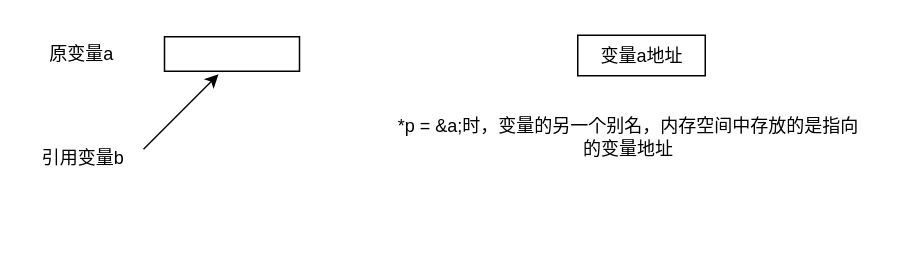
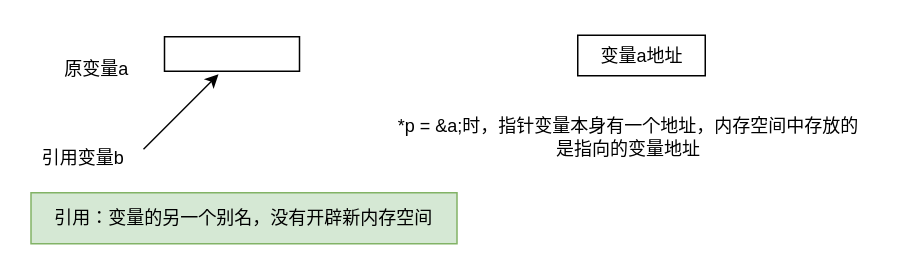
node "原变量a": moved (82, 54) -> (97, 69)
node "*p = &a;时，变量的另一个别名，内存空间中存放的是指向的变量地址": label "*p = &a;时，变量的另一个别名，内存空间中存放的是指向的变量地址" -> "*p = &a;时，指针变量本身有一个地址，内存空间中存放的是指向的变量地址"
node "引用：变量的另一个别名，没有开辟新内存空间": added
